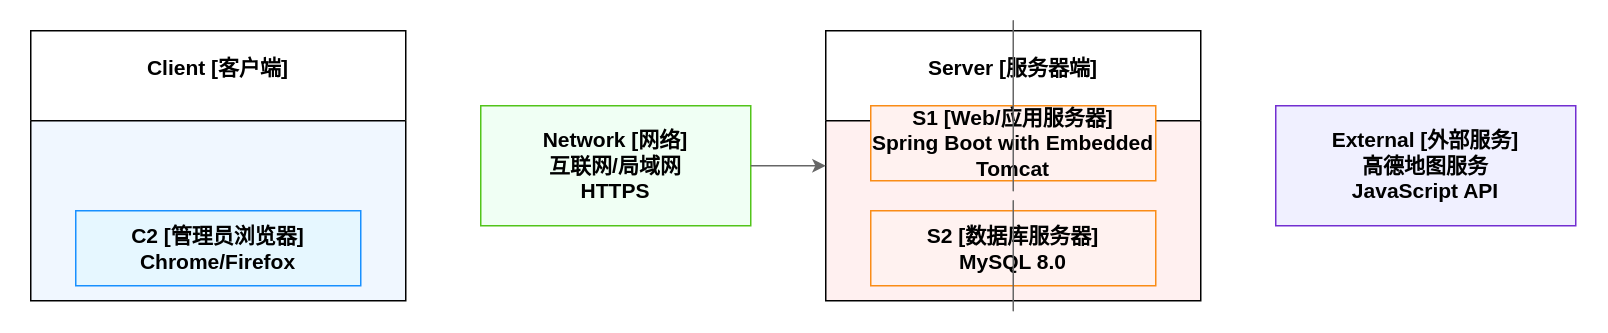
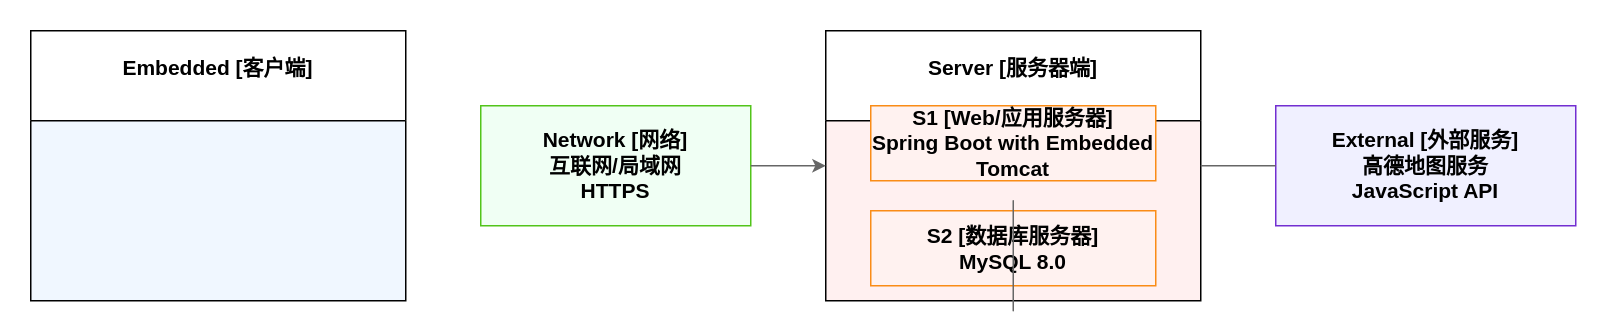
node "Client [客户端]": label "Client [客户端]" -> "Embedded [客户端]"
edge "S1 [Web/应用服务器] Spring Boot with Embedded Tomcat" -- "Server [服务器端]": now "External [外部服务] 高德地图服务 JavaScript API" -- "Server [服务器端]"
node "C2 [管理员浏览器] Chrome/Firefox": removed
